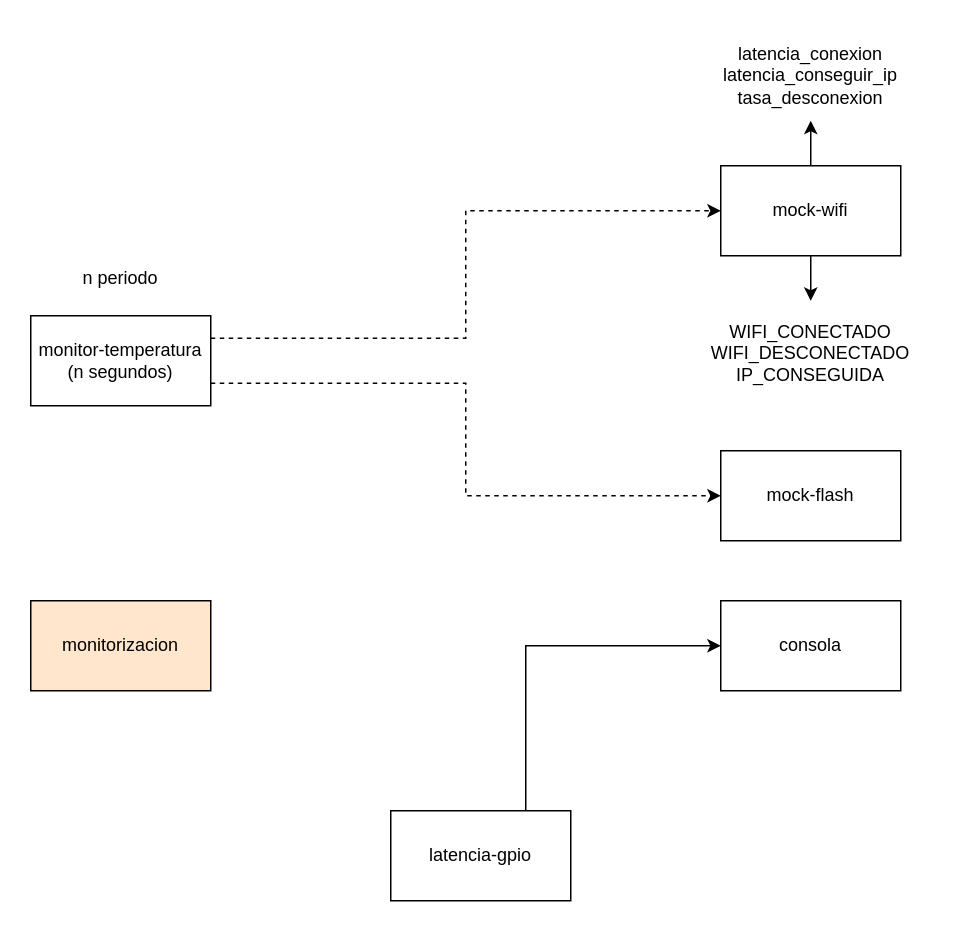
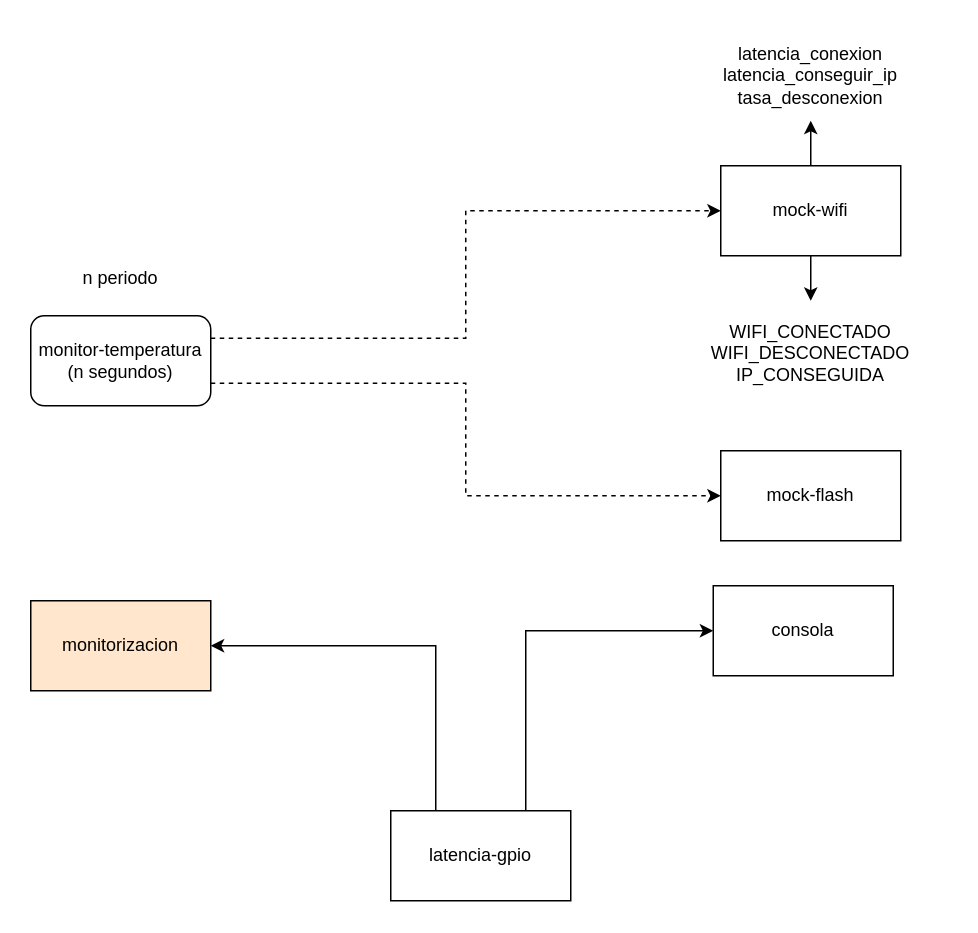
node "monitor-temperatura (n segundos)": shape rectangle -> rounded rectangle
edge "latencia-gpio" -> "monitorizacion": added
node "consola": moved (811, 646) -> (803, 631)
